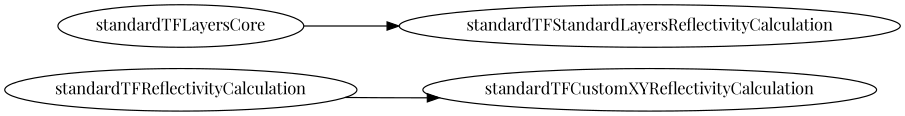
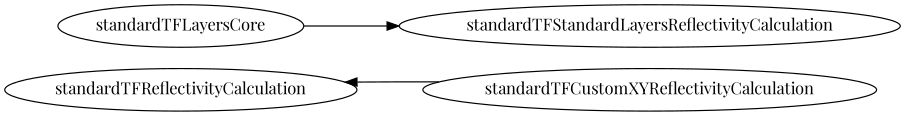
edge "standardTFReflectivityCalculation" -> "standardTFCustomXYReflectivityCalculation": reversed
